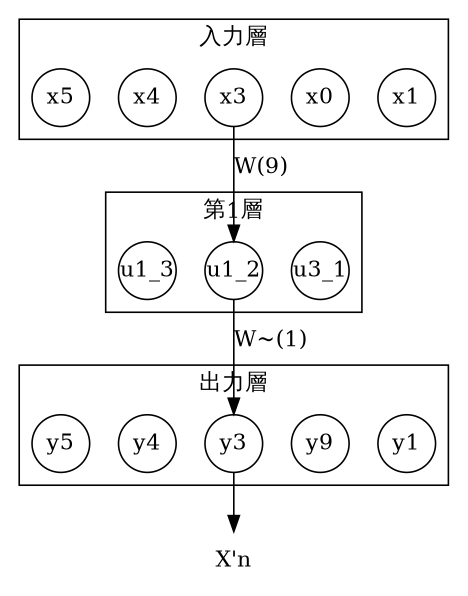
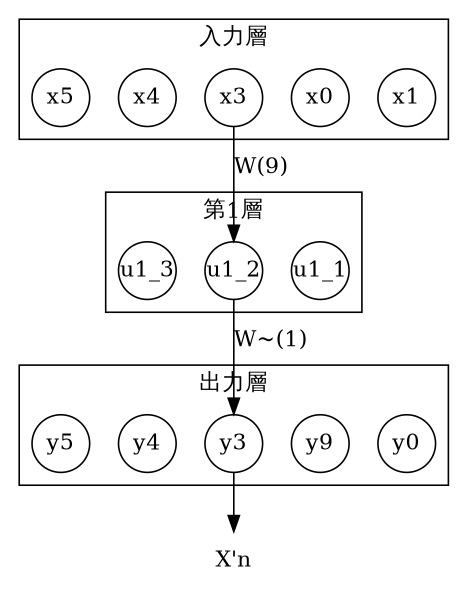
node "u3_1": label "u3_1" -> "u1_1"
node "y1": label "y1" -> "y0"
